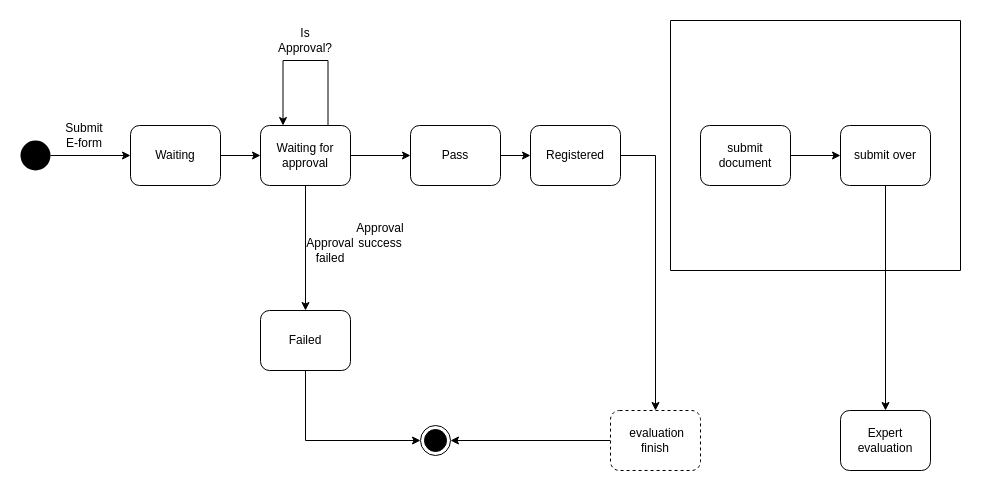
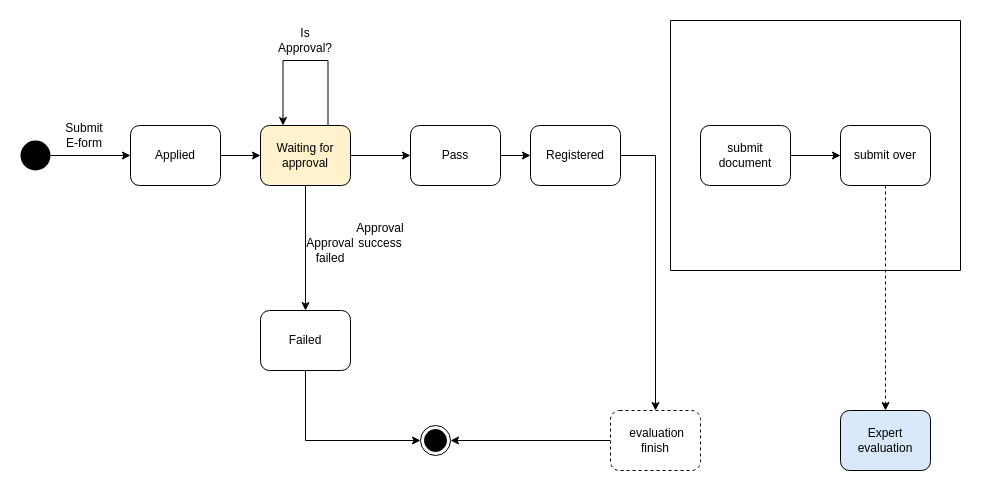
node "Waiting": label "Waiting" -> "Applied"
node "Waiting for approval": fillcolor #ffffff -> #fff2cc
edge "submit over" -> "Expert evaluation": style solid -> dashed
node "Expert evaluation": fillcolor #ffffff -> #dae8fc
